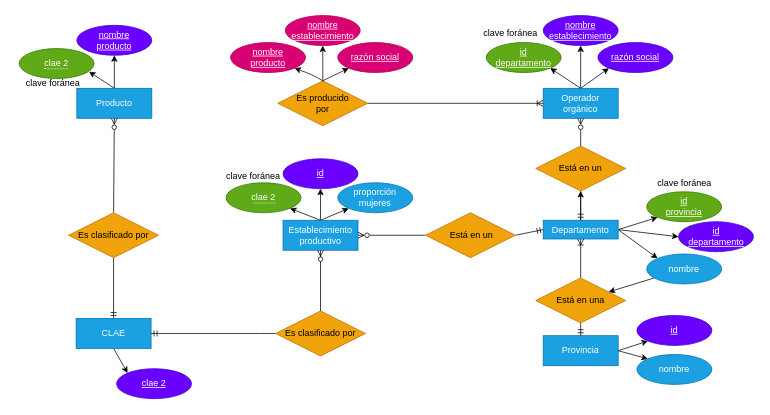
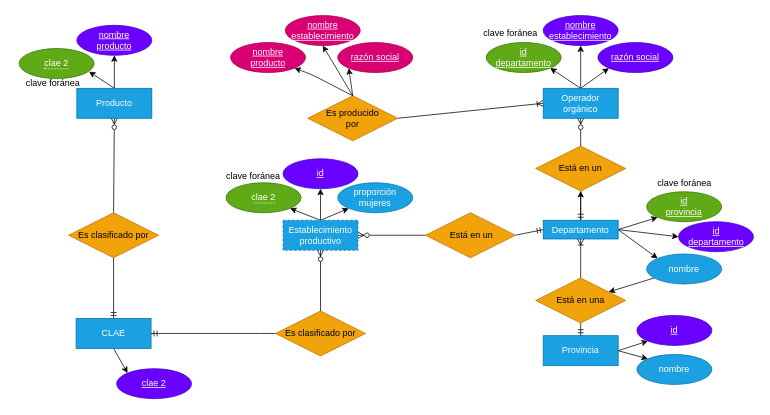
node "Es producido por": moved (323, 103) -> (353, 118)
node "Establecimiento productivo": style solid -> dashed
